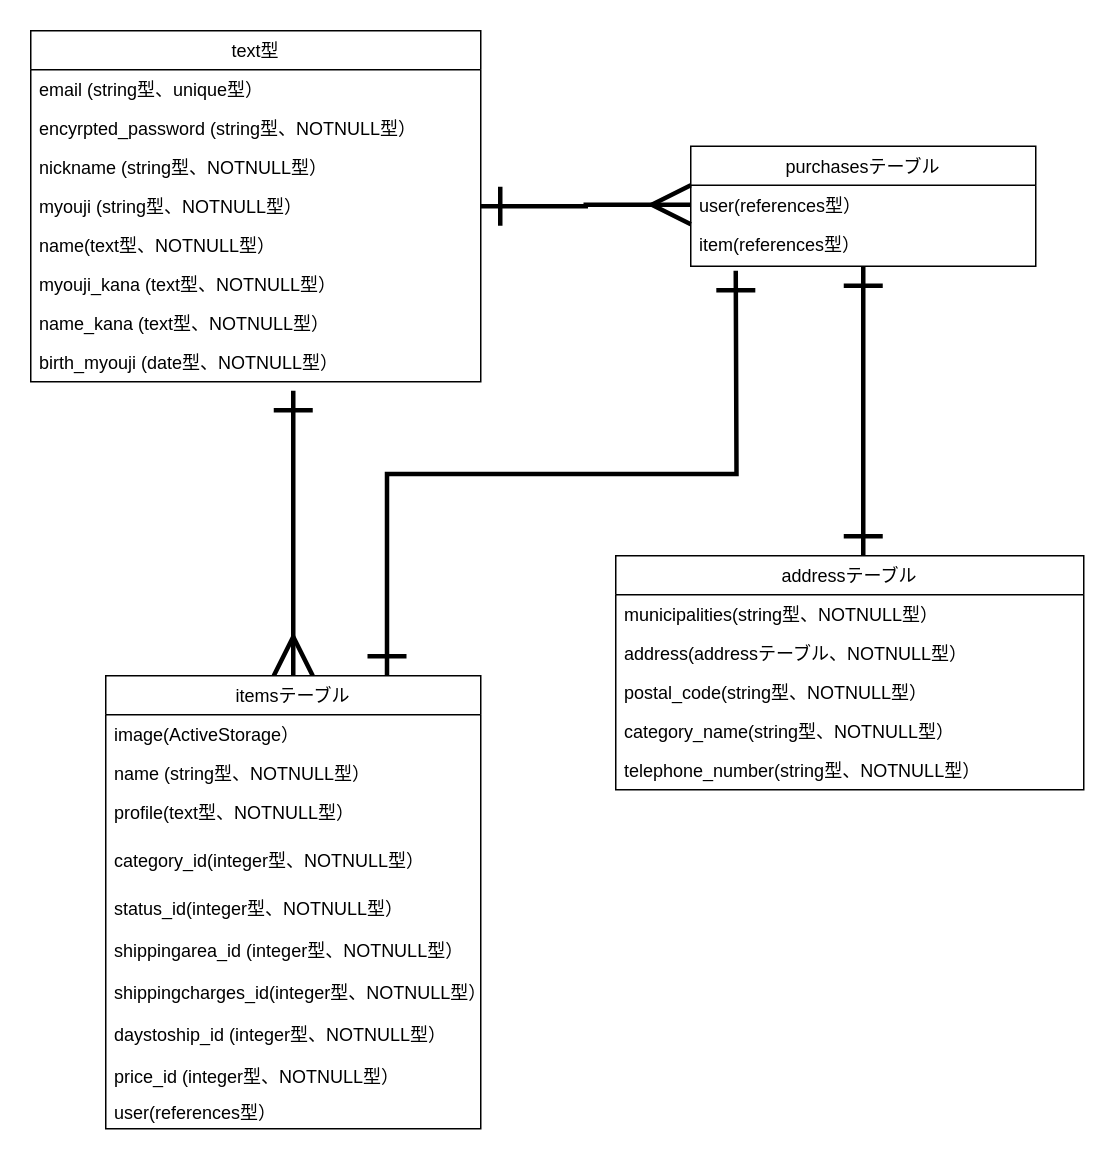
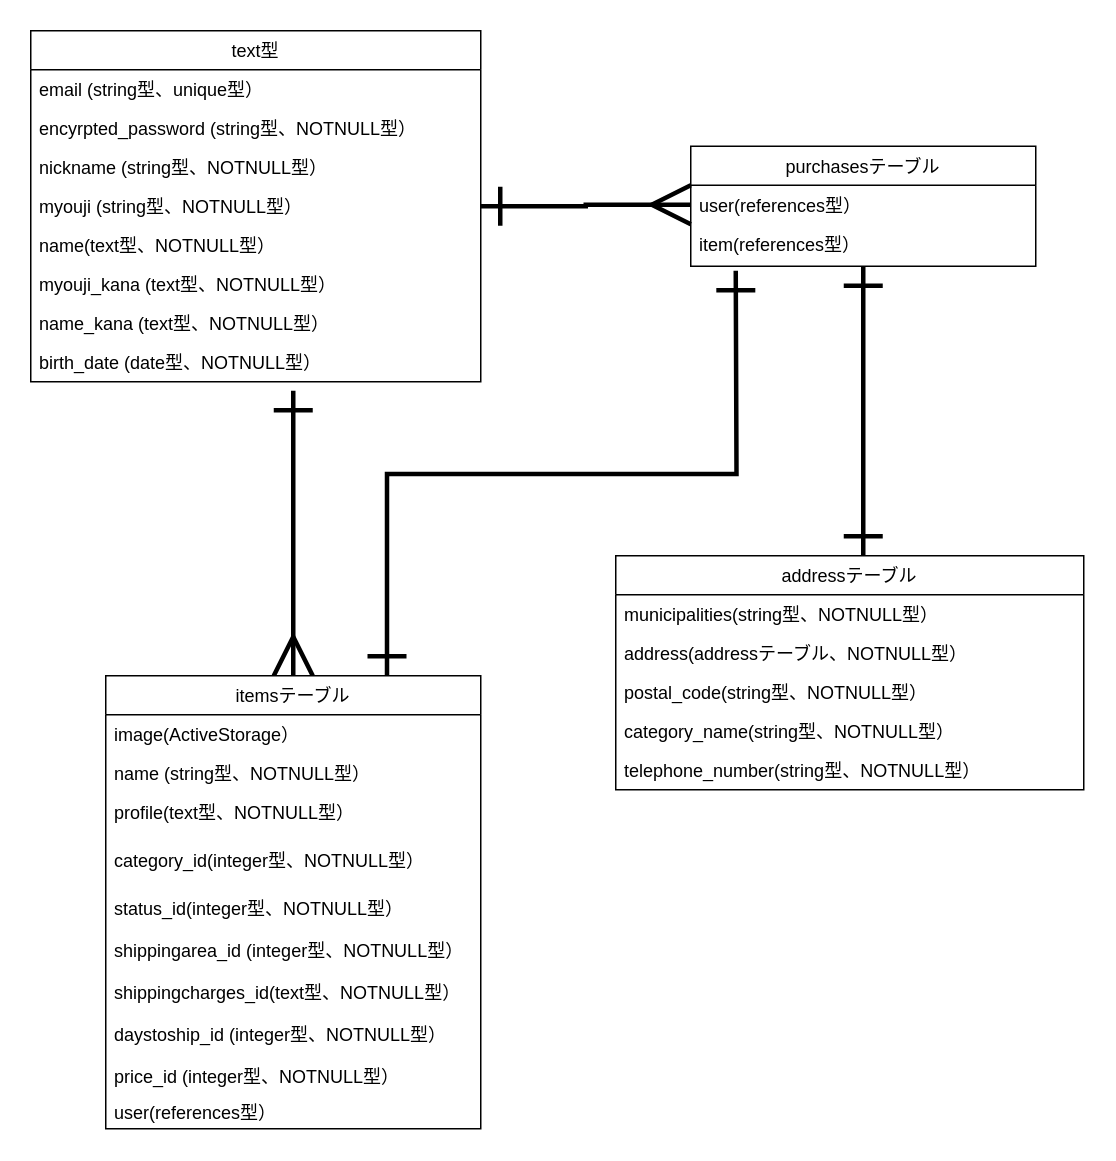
node "birth_myouji (date型、NOTNULL型）": label "birth_myouji (date型、NOTNULL型）" -> "birth_date (date型、NOTNULL型）"
node "shippingcharges_id(integer型、NOTNULL型）": label "shippingcharges_id(integer型、NOTNULL型）" -> "shippingcharges_id(text型、NOTNULL型）"
